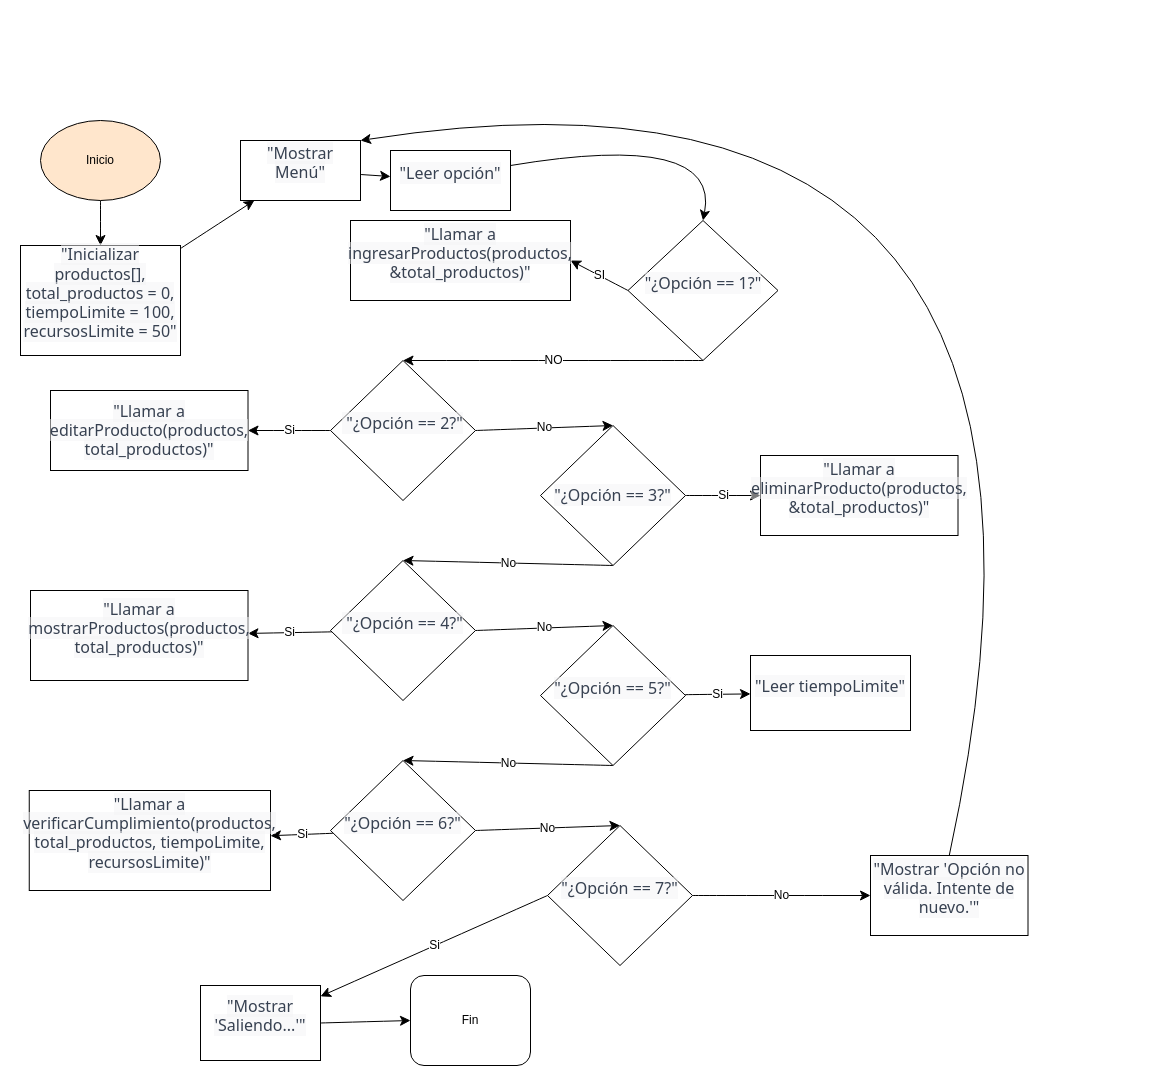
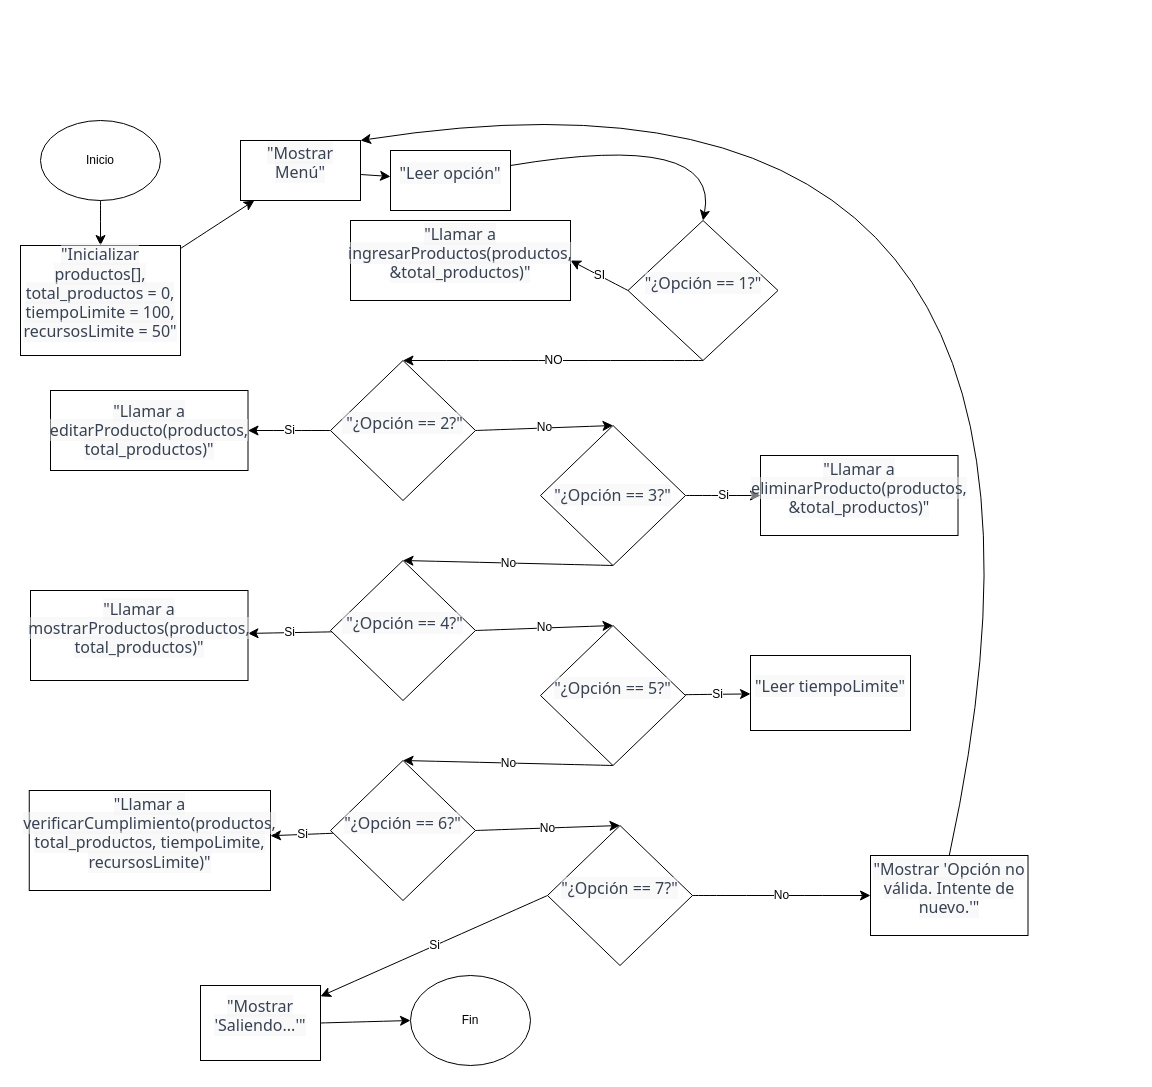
node "Inicio": fillcolor #ffe6cc -> #ffffff
node "Fin": shape rounded rectangle -> ellipse
